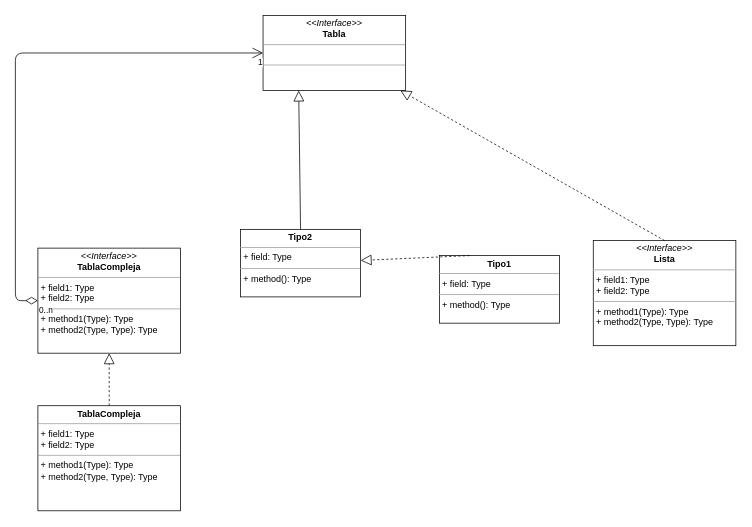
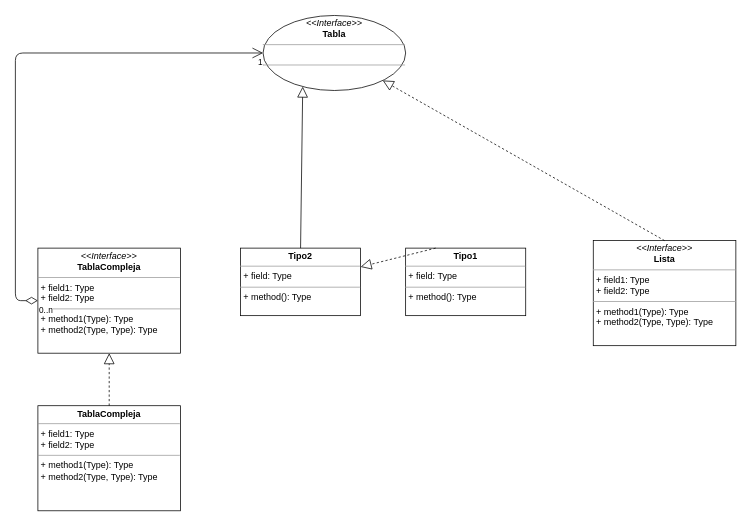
node "<<Interface>> Tabla": shape rectangle -> ellipse
node "Tipo2 + field: Type + method(): Type": moved (300, 263) -> (300, 282)
node "Tipo1 + field: Type + method(): Type": moved (499, 289) -> (465, 282)
